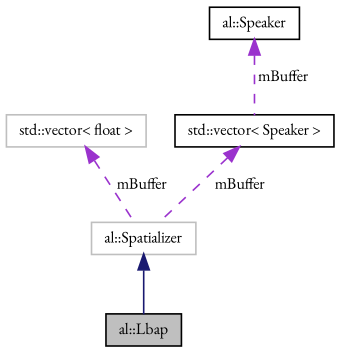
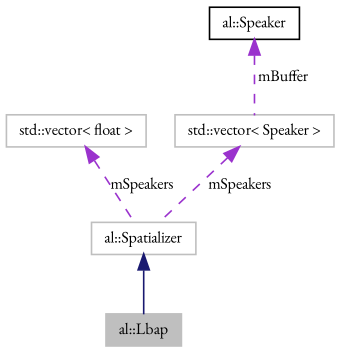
node "std::vector< Speaker >": color black -> grey75
edge "al::Spatializer" -> "std::vector< float >": label " mBuffer" -> " mSpeakers"
edge "al::Spatializer" -> "std::vector< Speaker >": label " mBuffer" -> " mSpeakers"
node "al::Lbap": color black -> grey75
